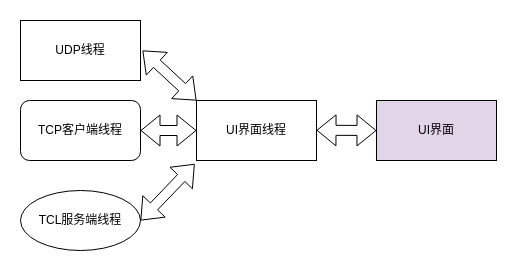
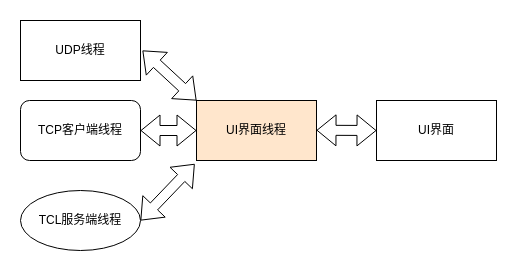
node "UI界面线程": fillcolor #ffffff -> #ffe6cc
node "UI界面": fillcolor #e1d5e7 -> #ffffff
